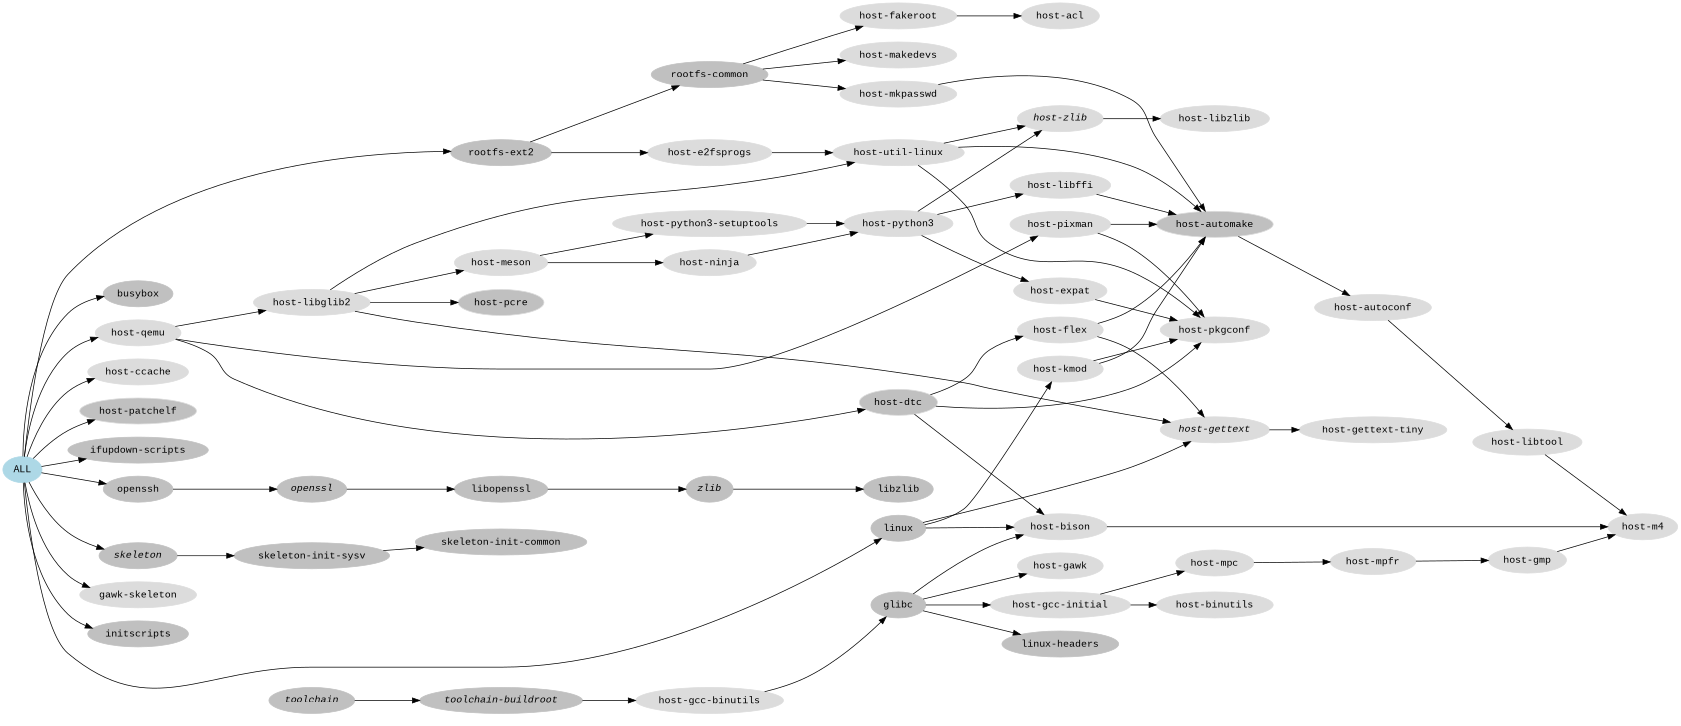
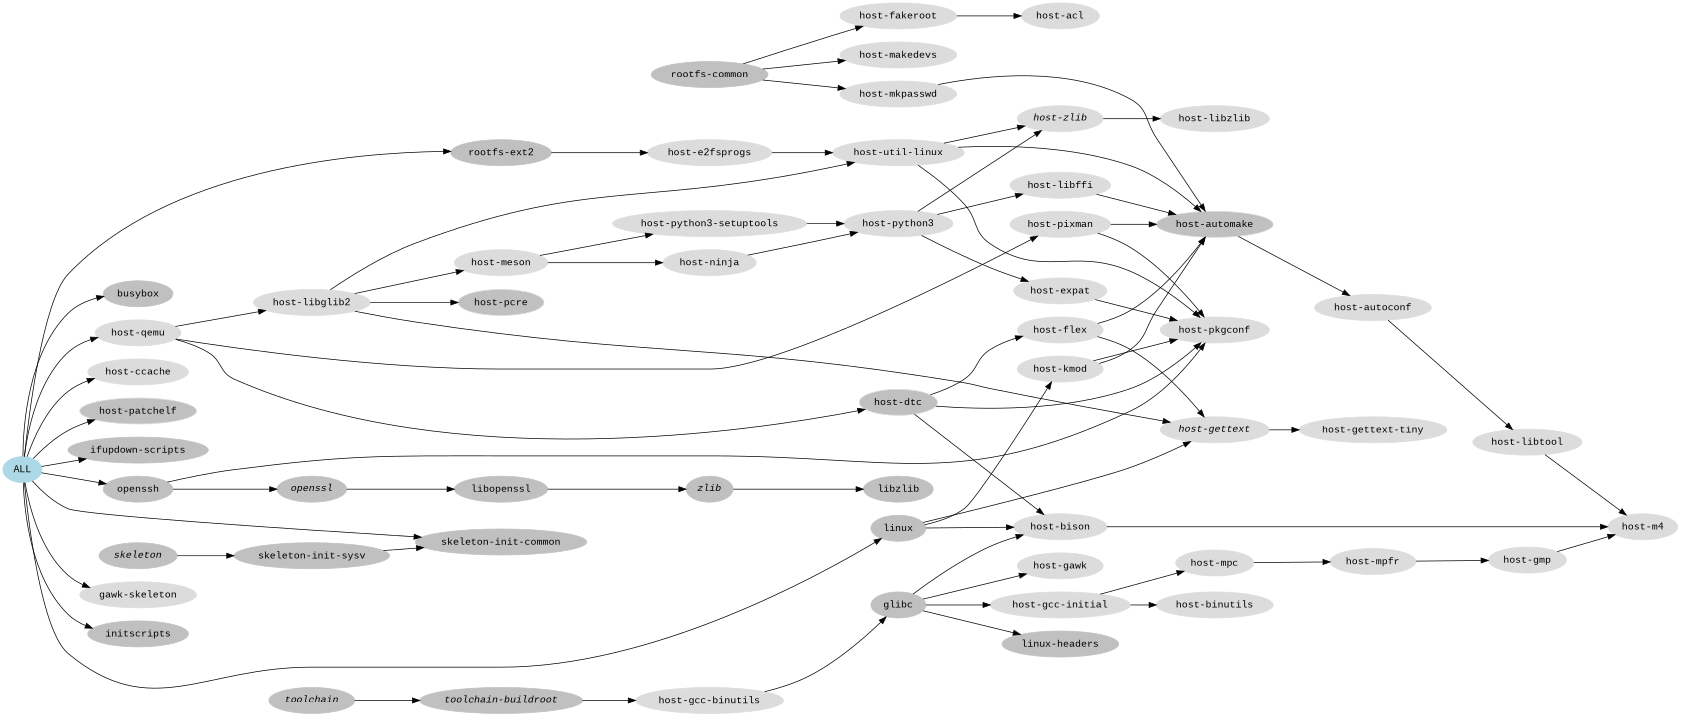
edge "rootfs-ext2" -> "rootfs-common": removed
edge "openssh" -> "host-pkgconf": added
edge "ALL" -> "skeleton": now "ALL" -> "skeleton-init-common"
